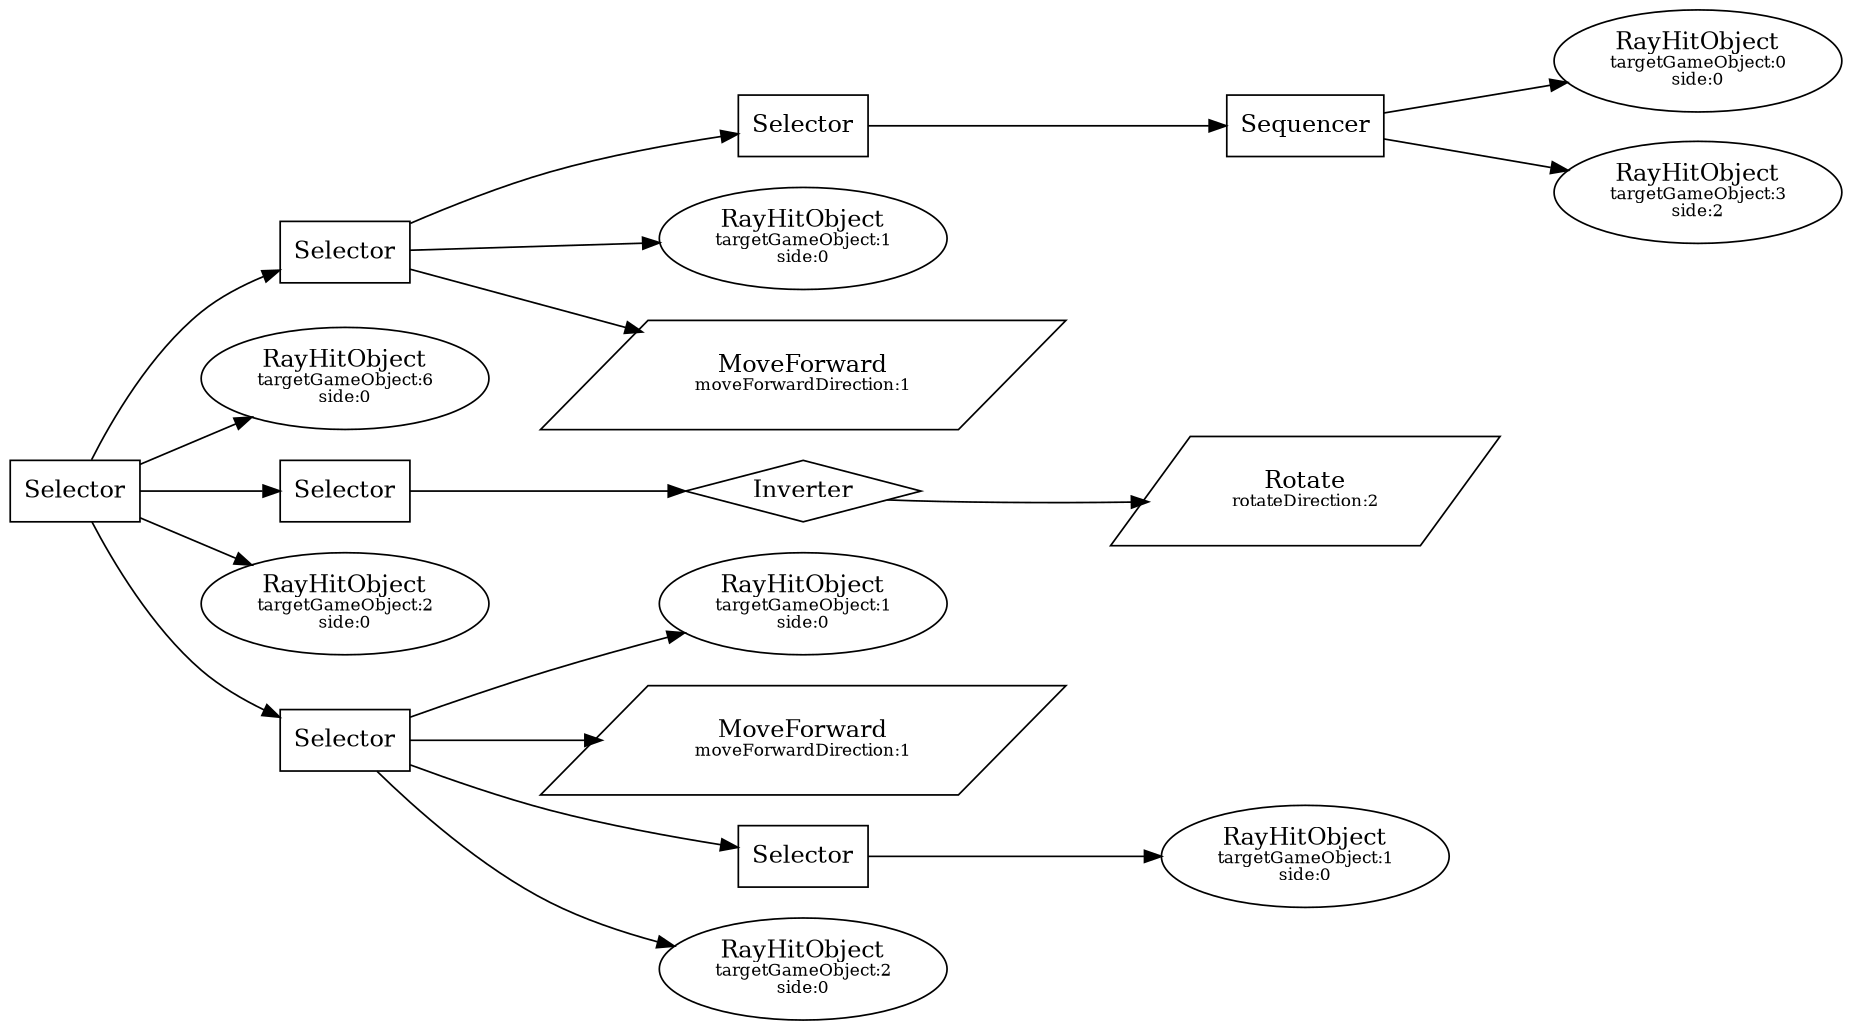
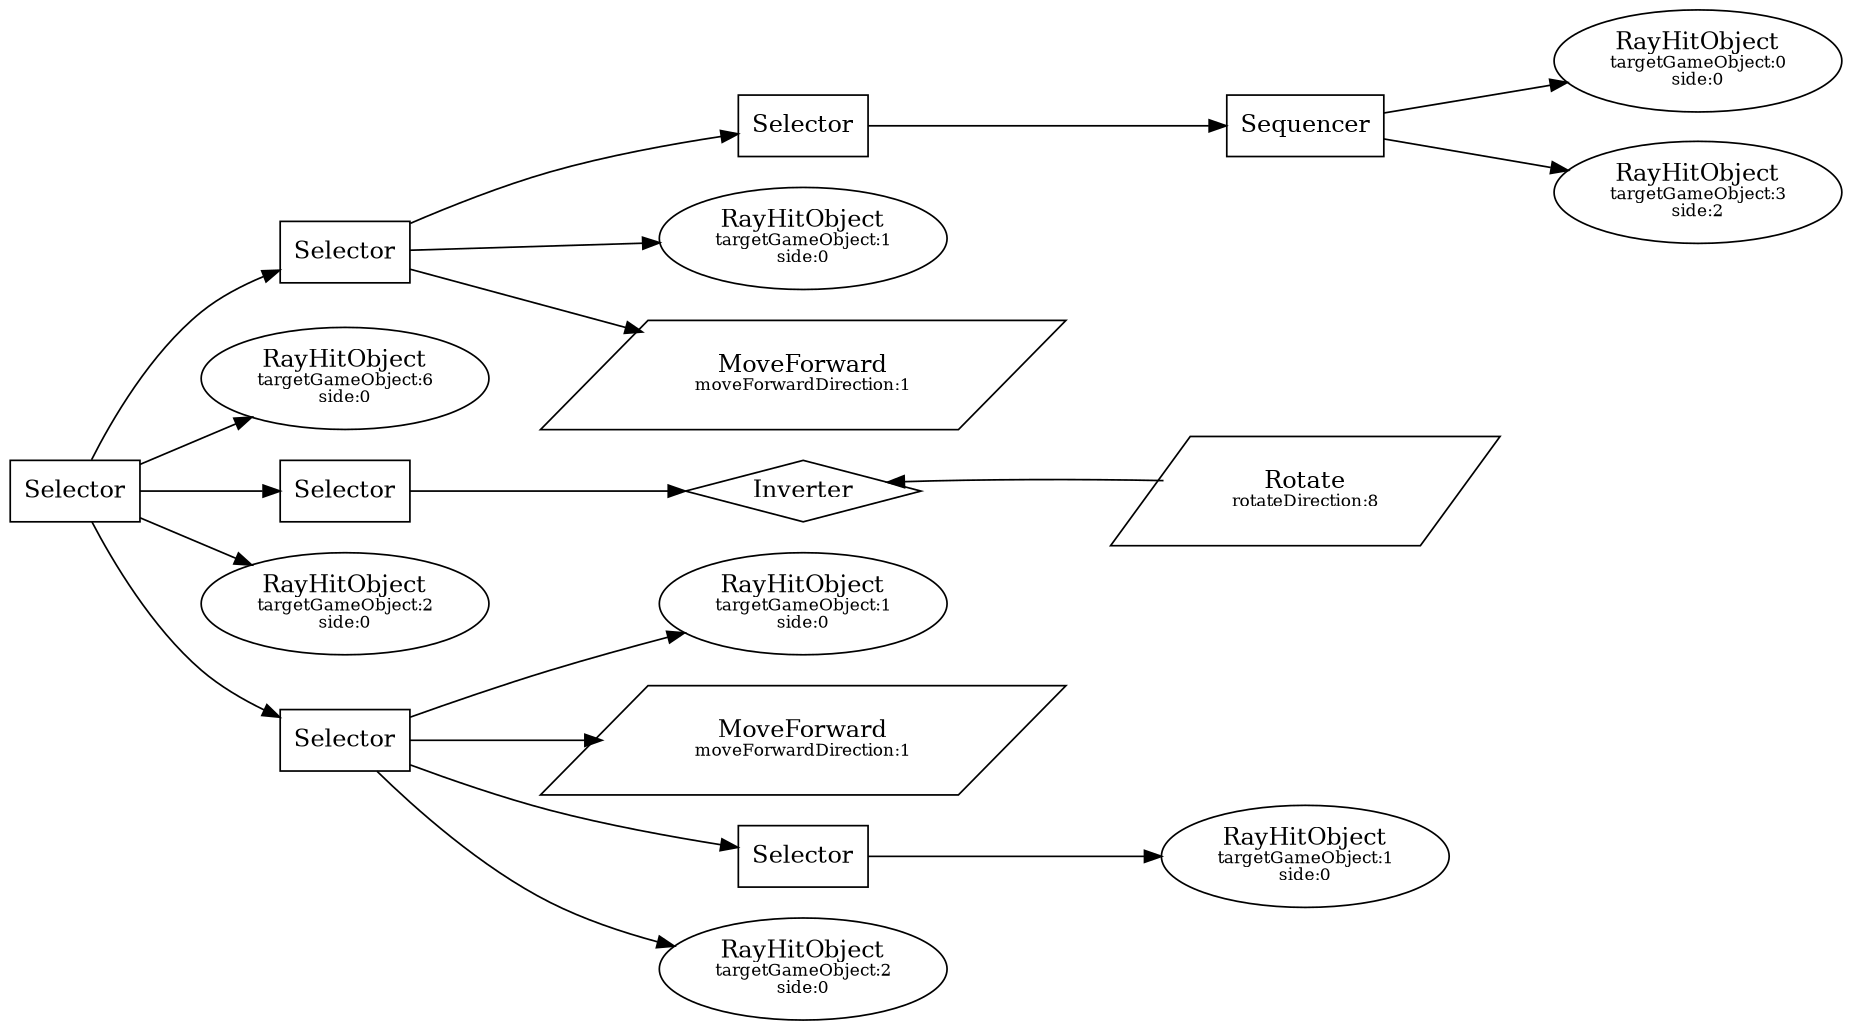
node "Rotate": text "rotateDirection:2" -> "rotateDirection:8"
edge "Inverter" -> "Rotate": reversed
